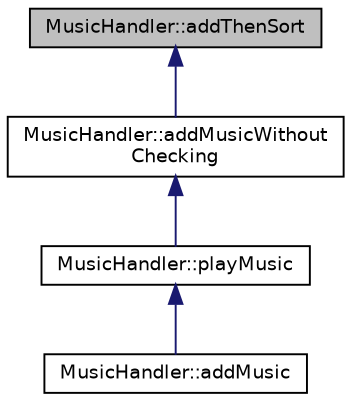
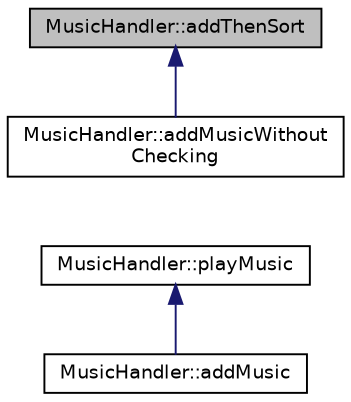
edge "MusicHandler::playMusic" -> "MusicHandler::addMusicWithout Checking": removed
